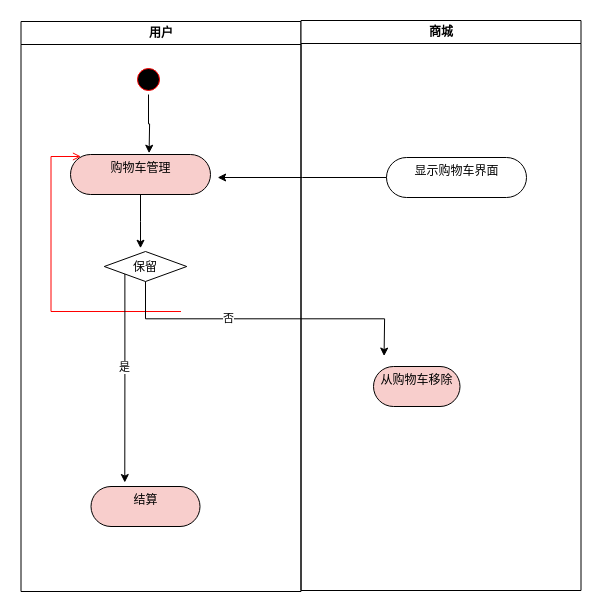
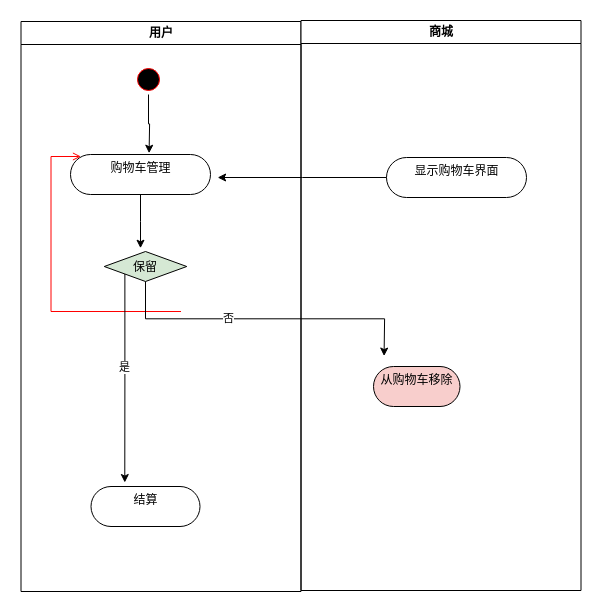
node "购物车管理": fillcolor #f8cecc -> #ffffff
node "保留": fillcolor #ffffff -> #d5e8d4
node "结算": fillcolor #f8cecc -> #ffffff
